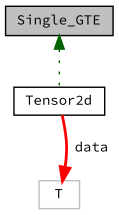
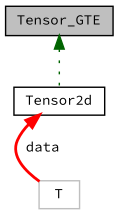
node "Single_GTE": label "Single_GTE" -> "Tensor_GTE"
edge "Tensor2d" -> "T": reversed
